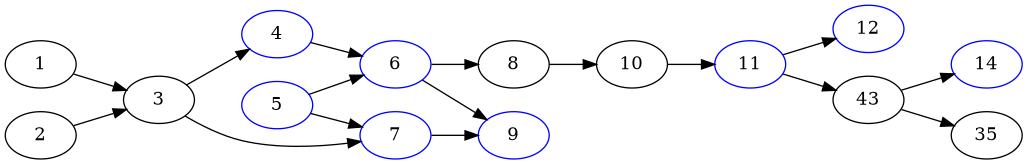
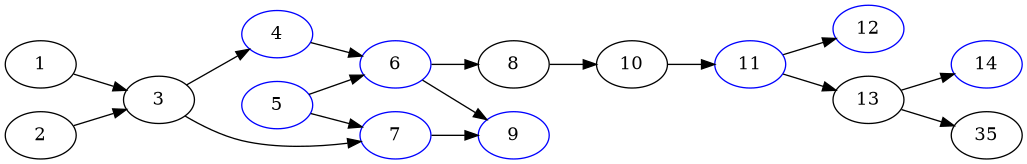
node "43": label "43" -> "13"
